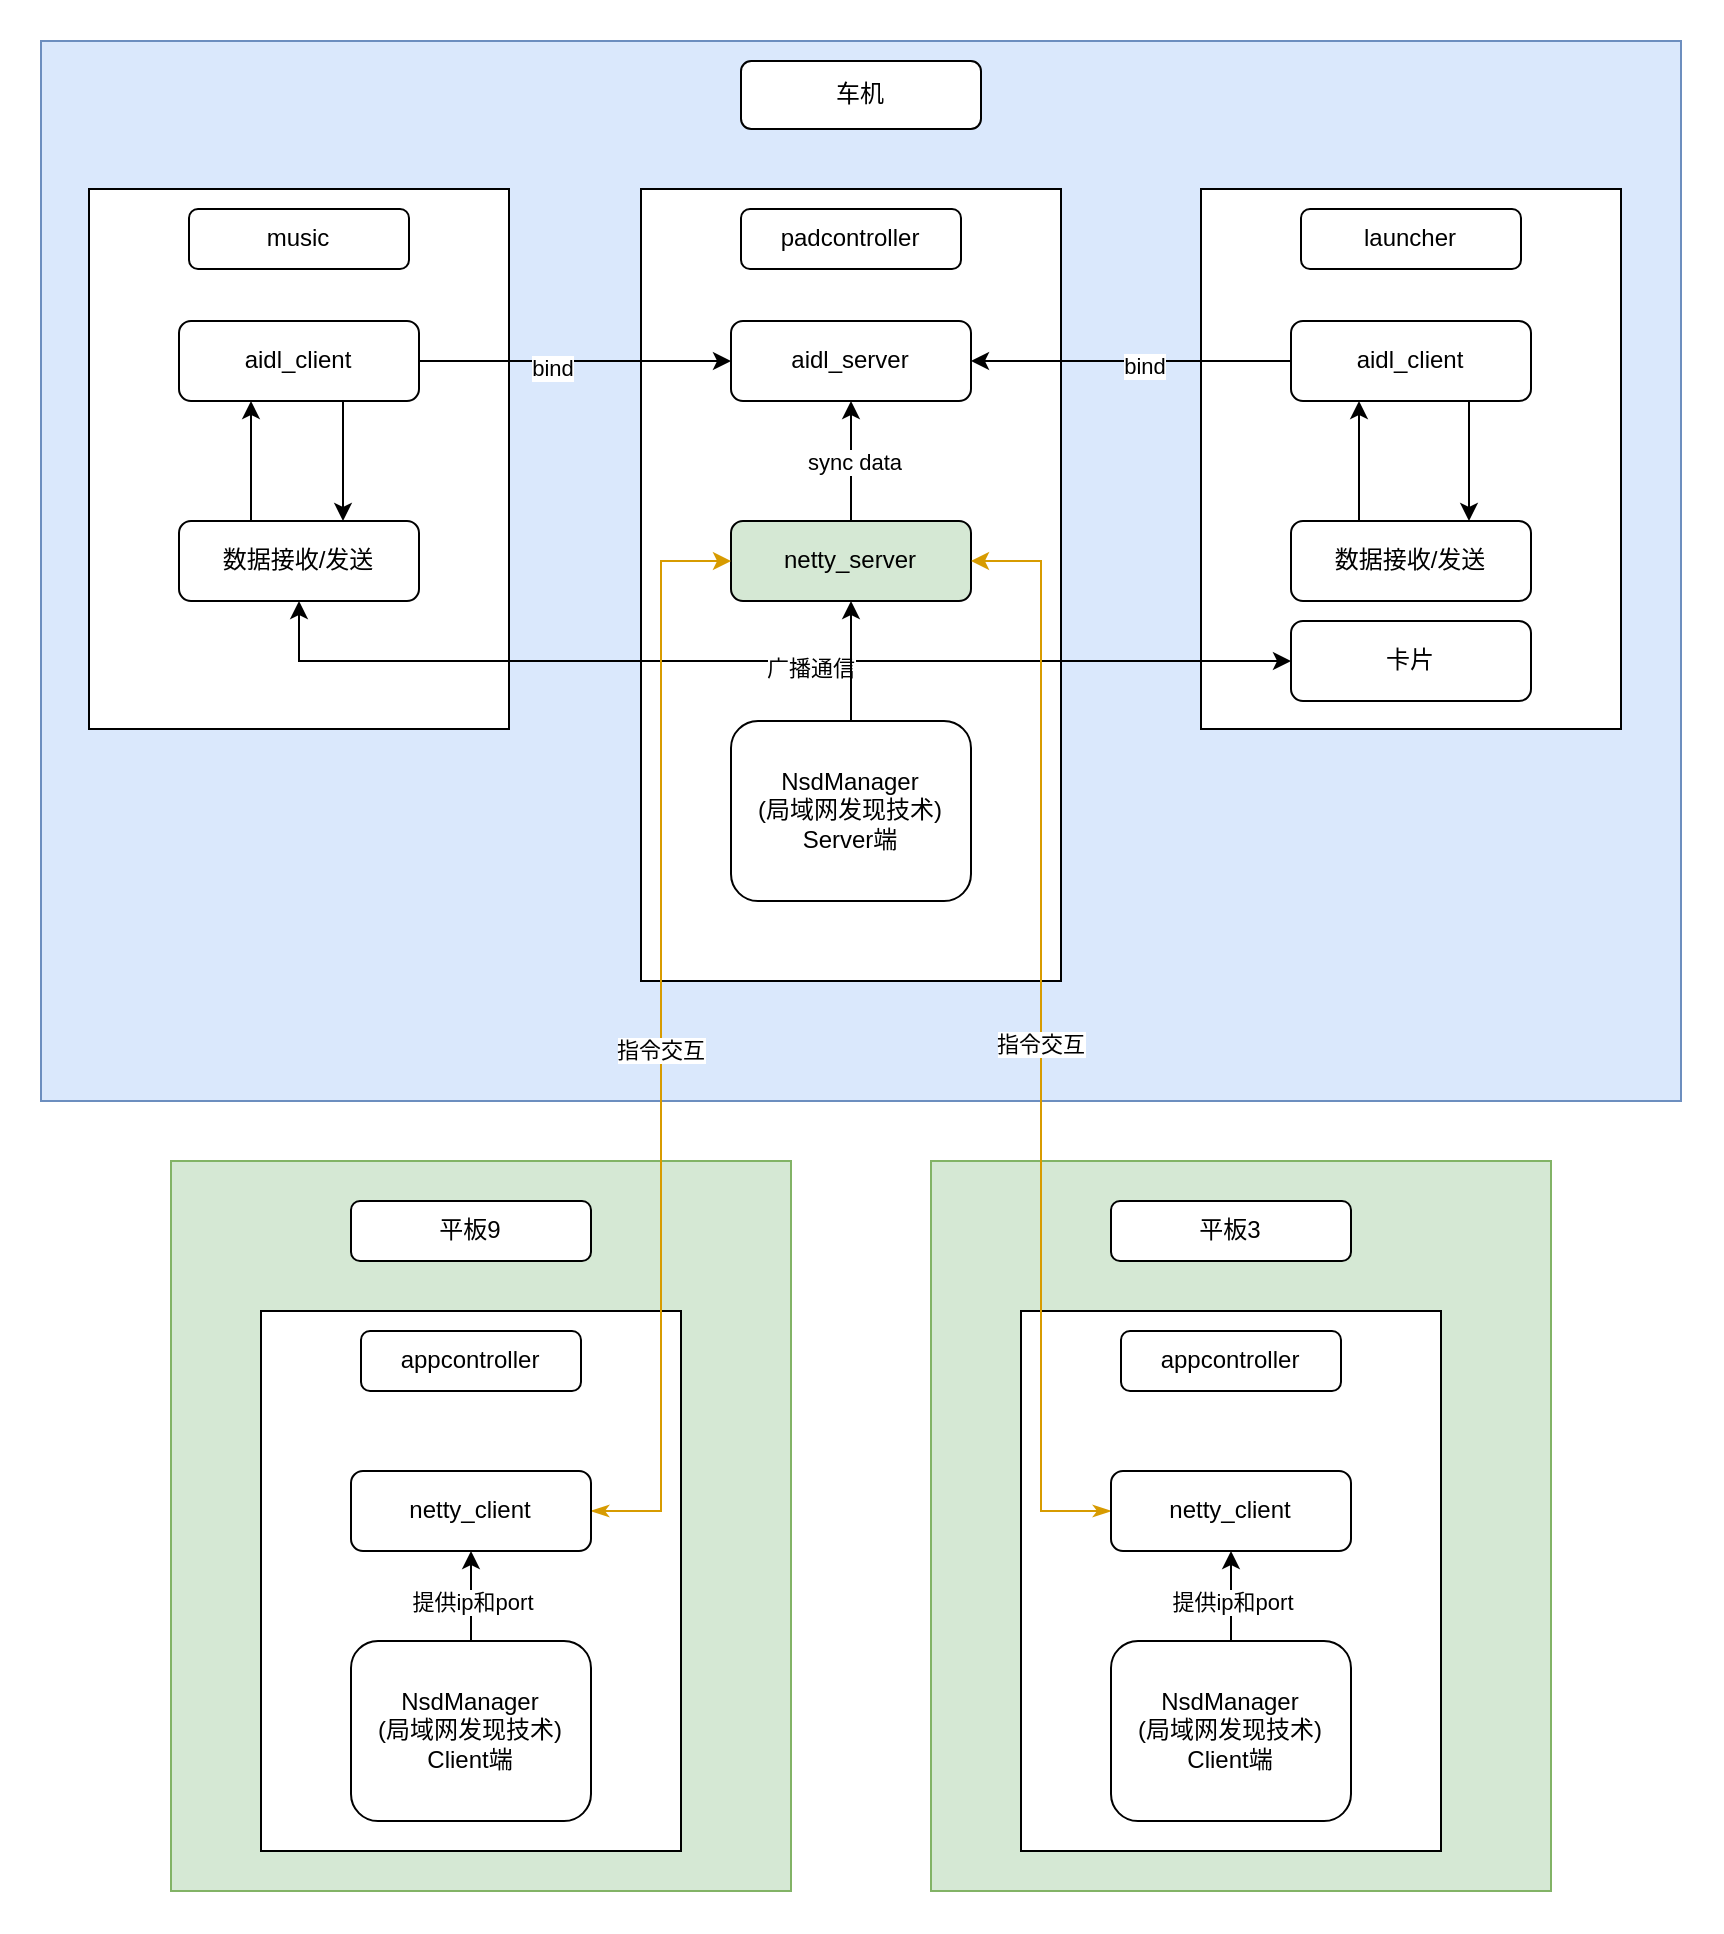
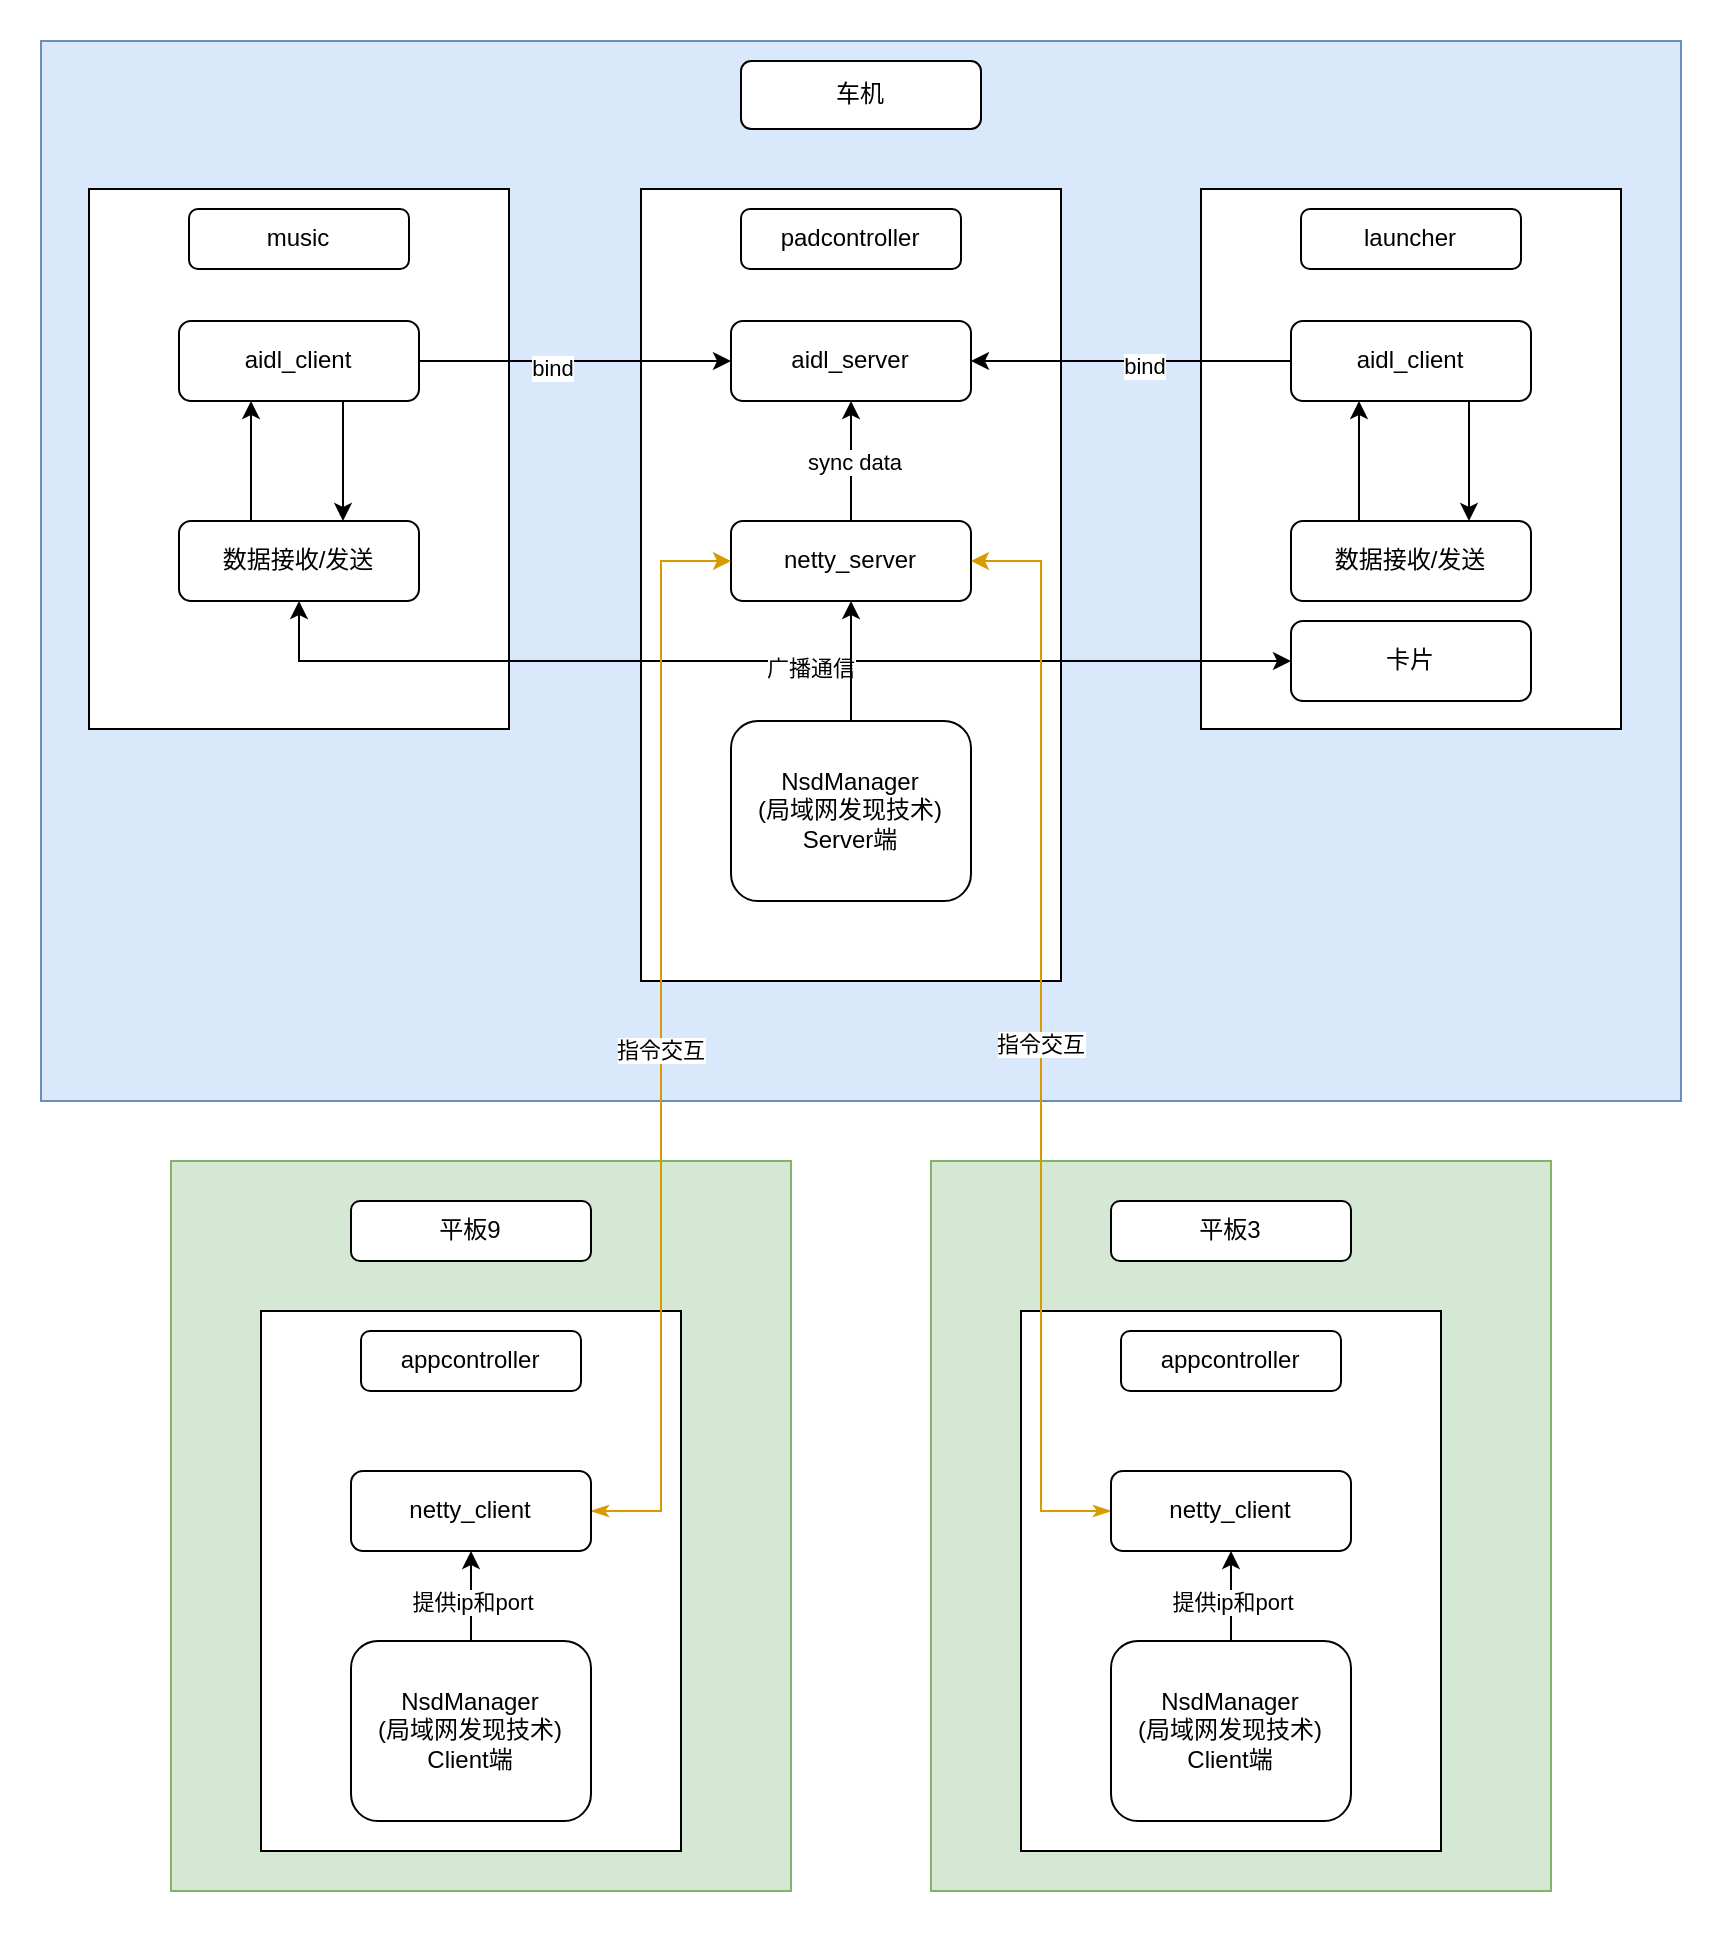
node "netty_server": fillcolor #d5e8d4 -> #ffffff
